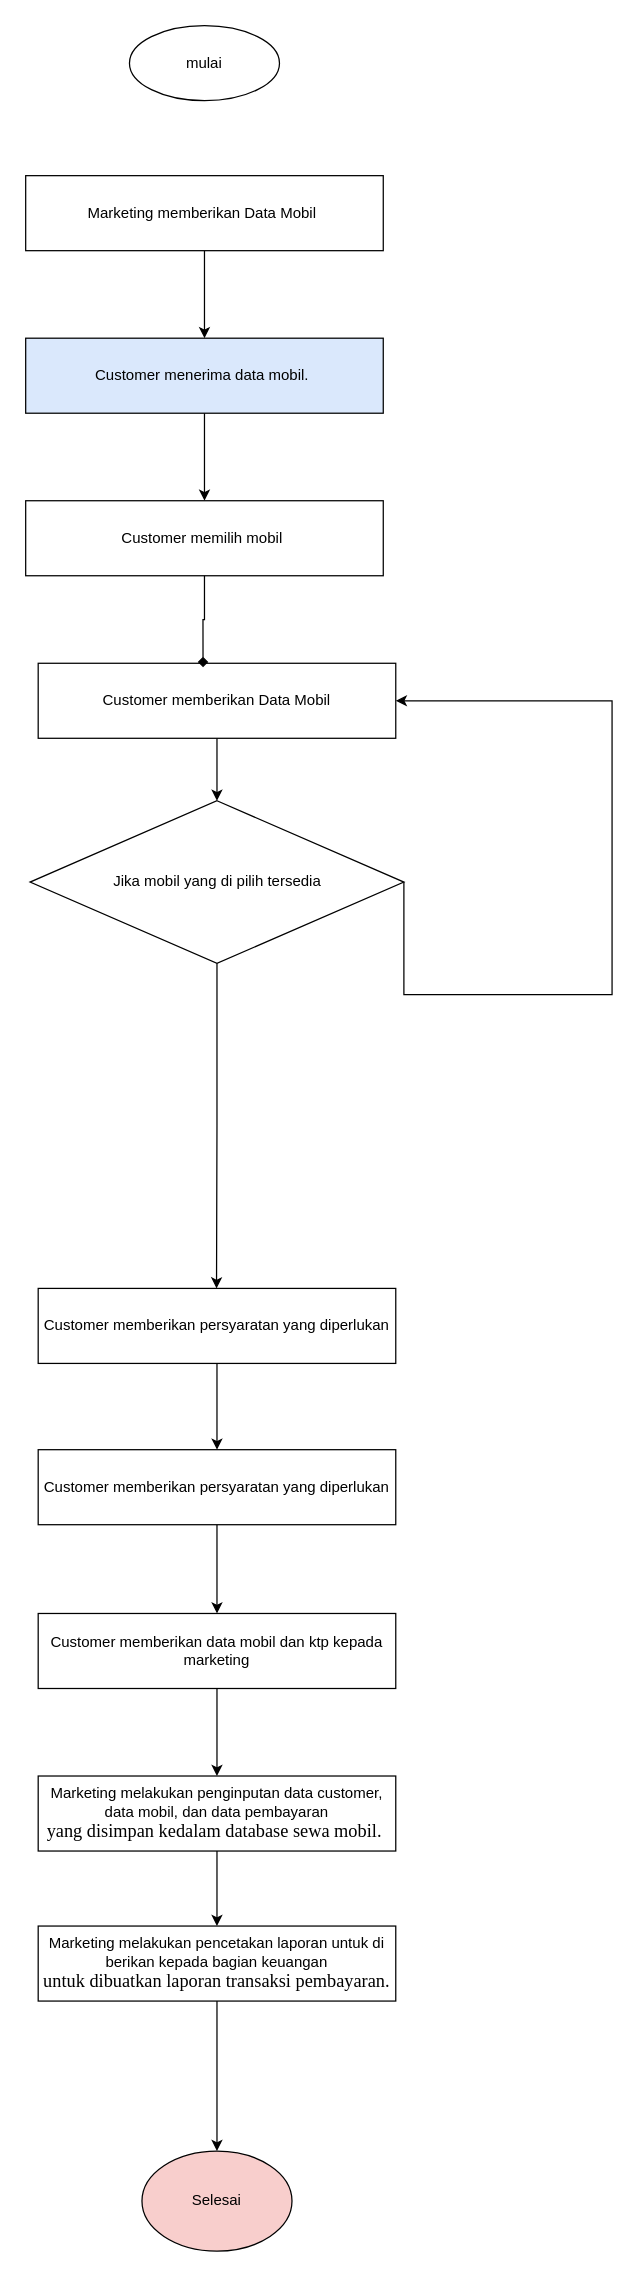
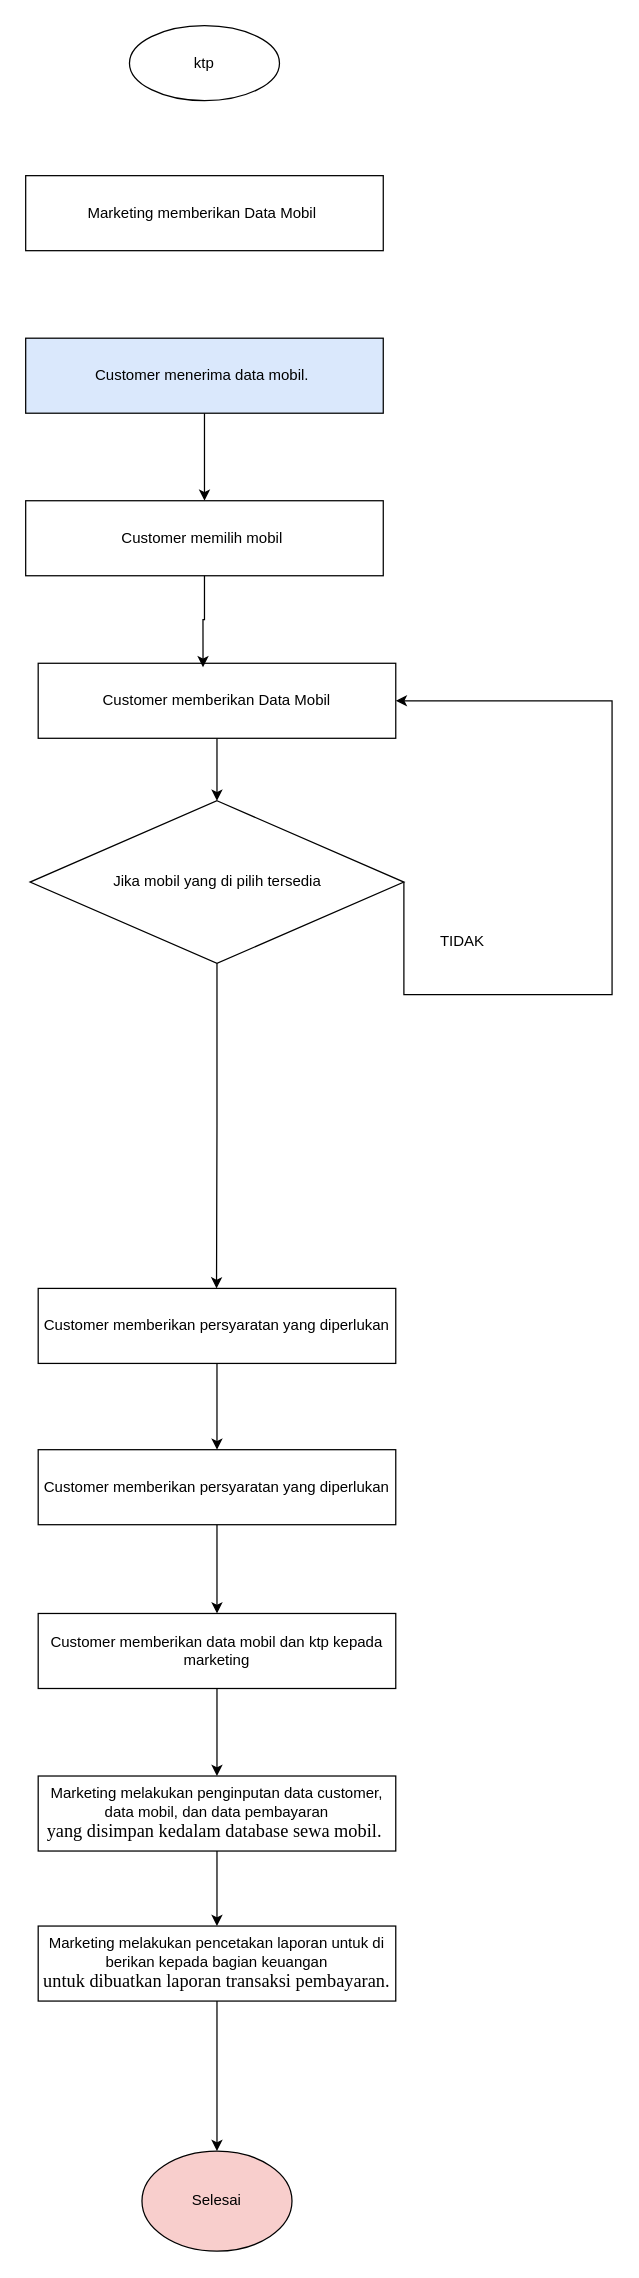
node "mulai": label "mulai" -> "ktp"
edge "Marketing memberikan Data Mobil" -> "Customer menerima data mobil.": removed
edge "Customer memilih mobil" -> "Customer memberikan Data Mobil": arrowhead diamond -> classic
node "TIDAK": added
